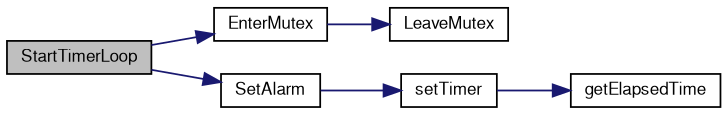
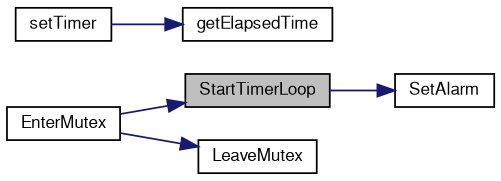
edge "StartTimerLoop" -> "EnterMutex": reversed
edge "SetAlarm" -> "setTimer": removed
